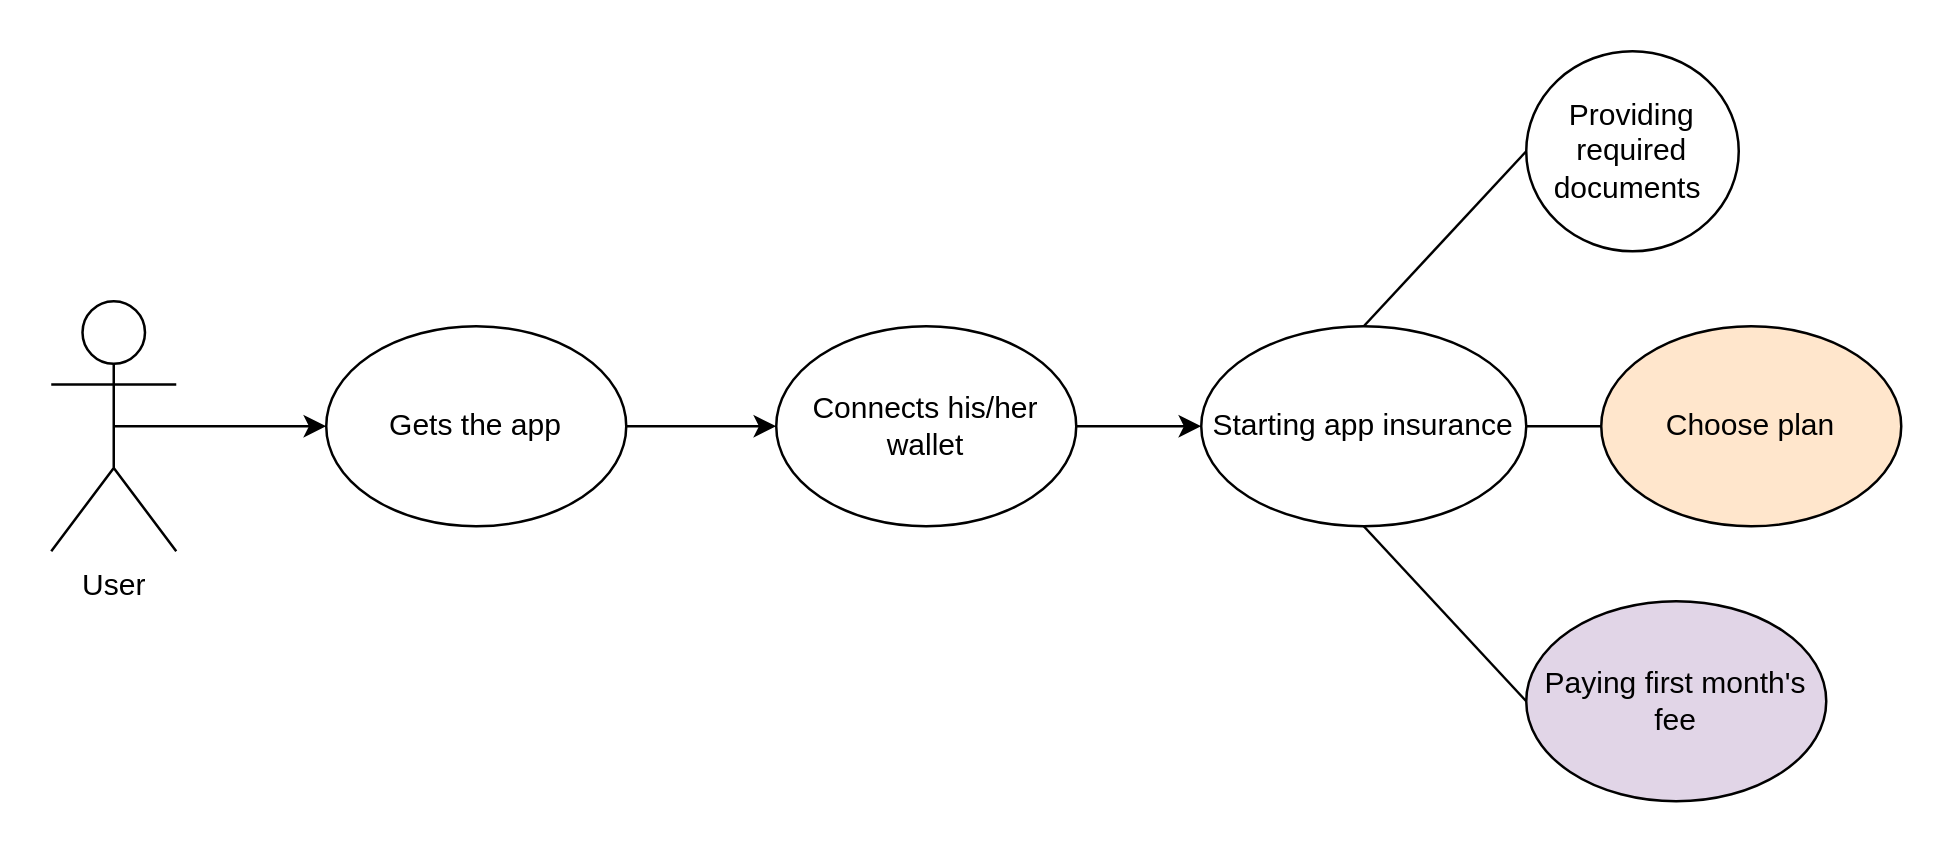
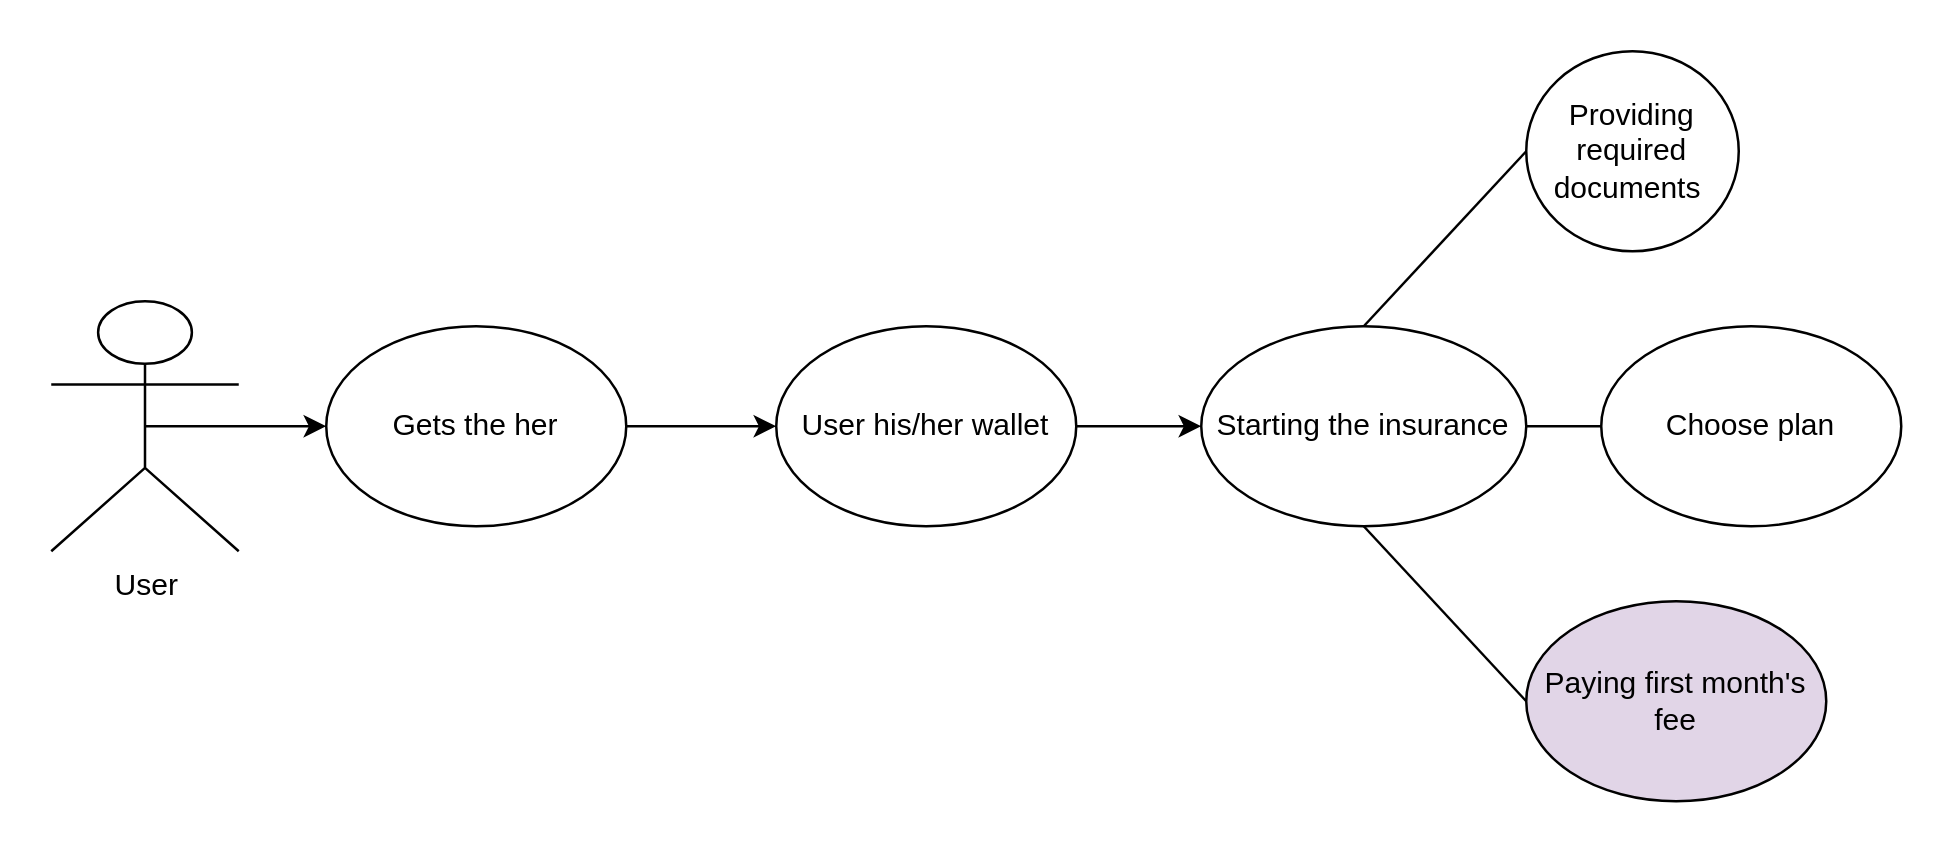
node "User": size 125x250 -> 188x250
node "Gets the app": label "Gets the app" -> "Gets the her"
node "Connects his/her wallet": label "Connects his/her wallet" -> "User his/her wallet"
node "Starting app insurance": label "Starting app insurance" -> "Starting the insurance"
node "Choose plan": fillcolor #ffe6cc -> #ffffff
